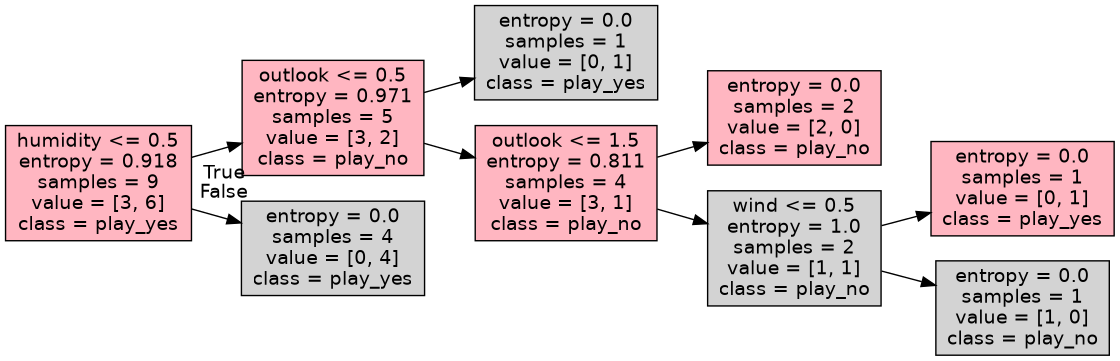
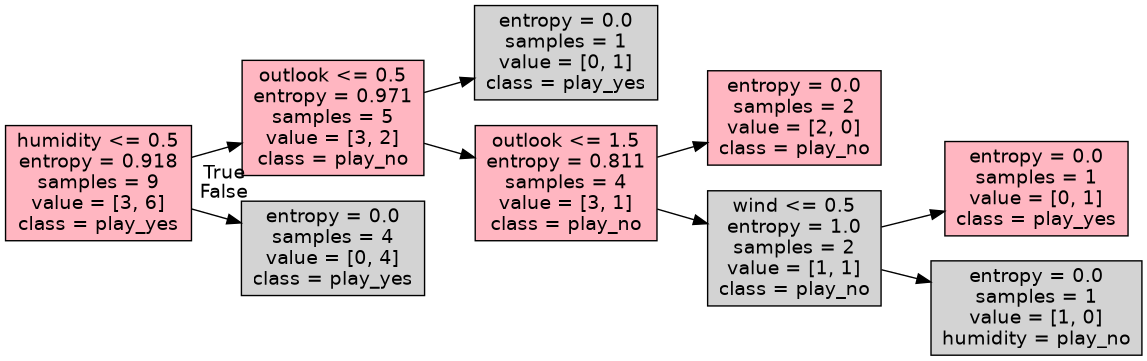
node "entropy = 0.0 samples = 1 value = [1, 0] class = play_no": label "entropy = 0.0 samples = 1 value = [1, 0] class = play_no" -> "entropy = 0.0 samples = 1 value = [1, 0] humidity = play_no"
